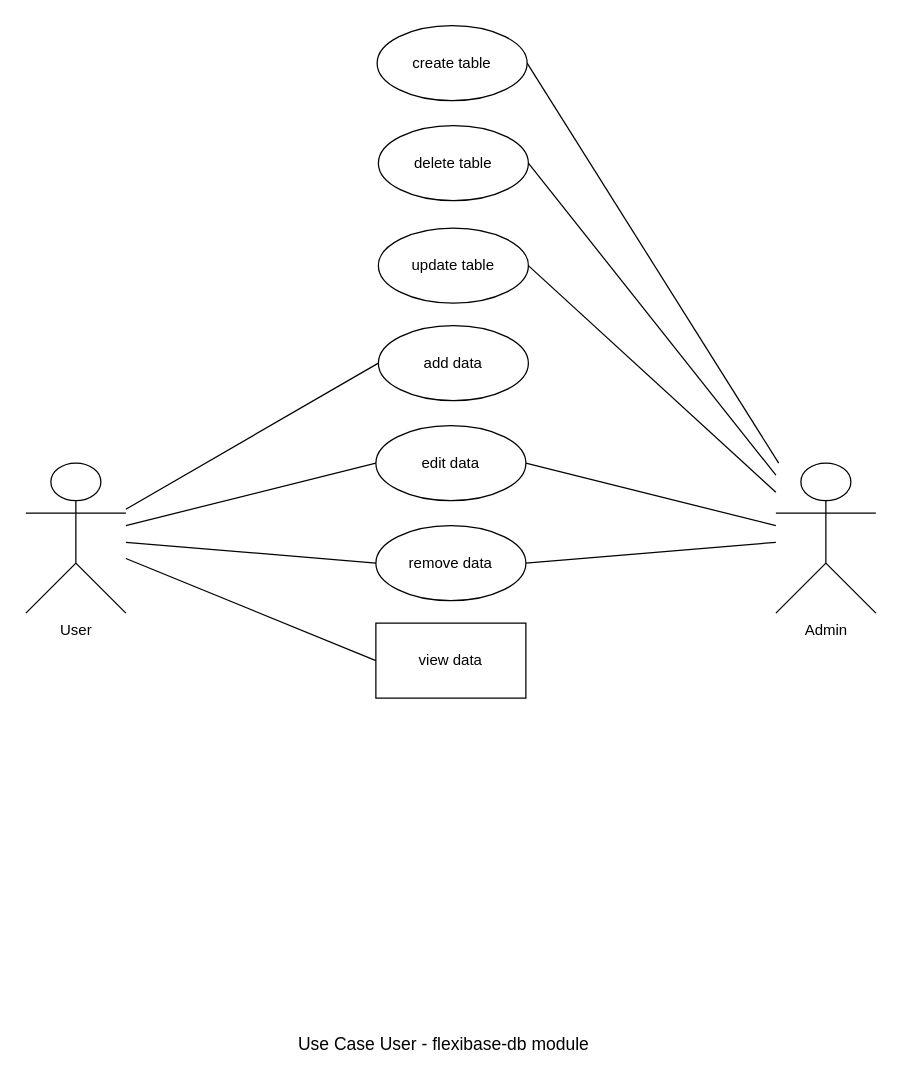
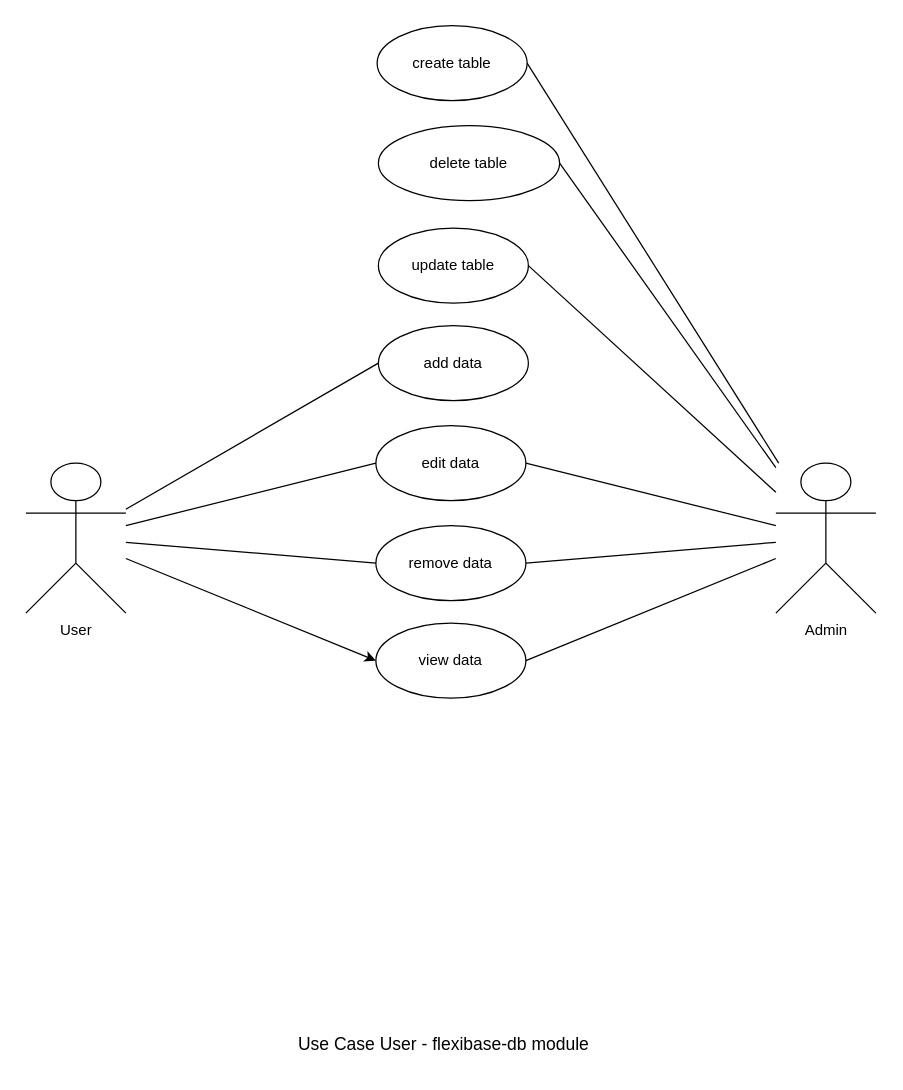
node "delete table": size 150x75 -> 181x75
edge "Admin" -- "view data": added
edge "User" -- "view data": arrowhead none -> classic
node "view data": shape rectangle -> ellipse
